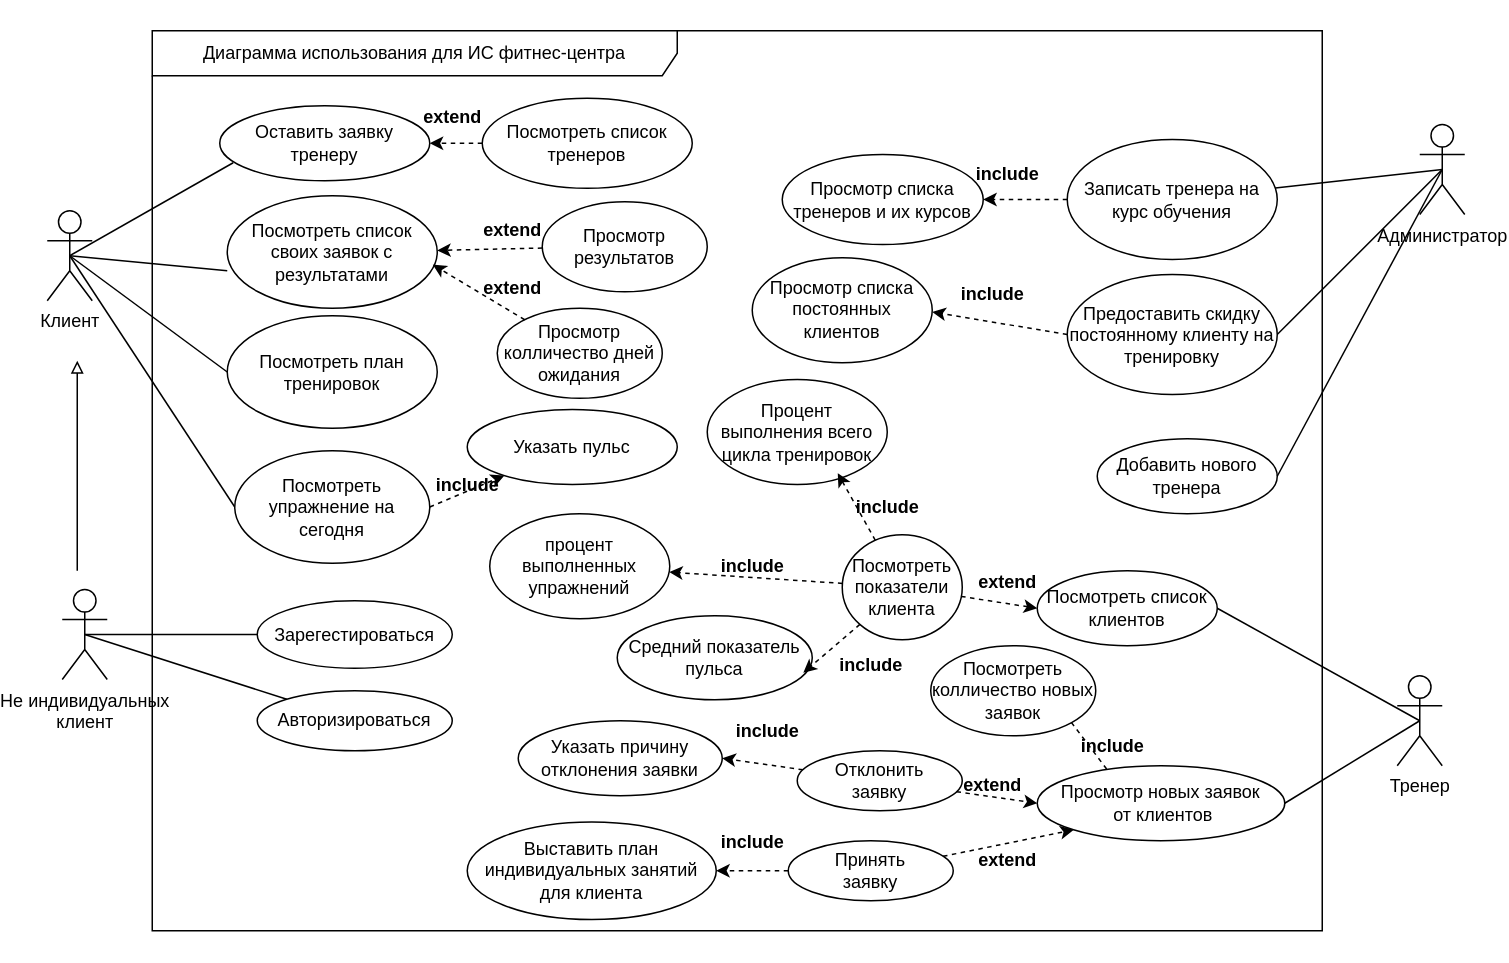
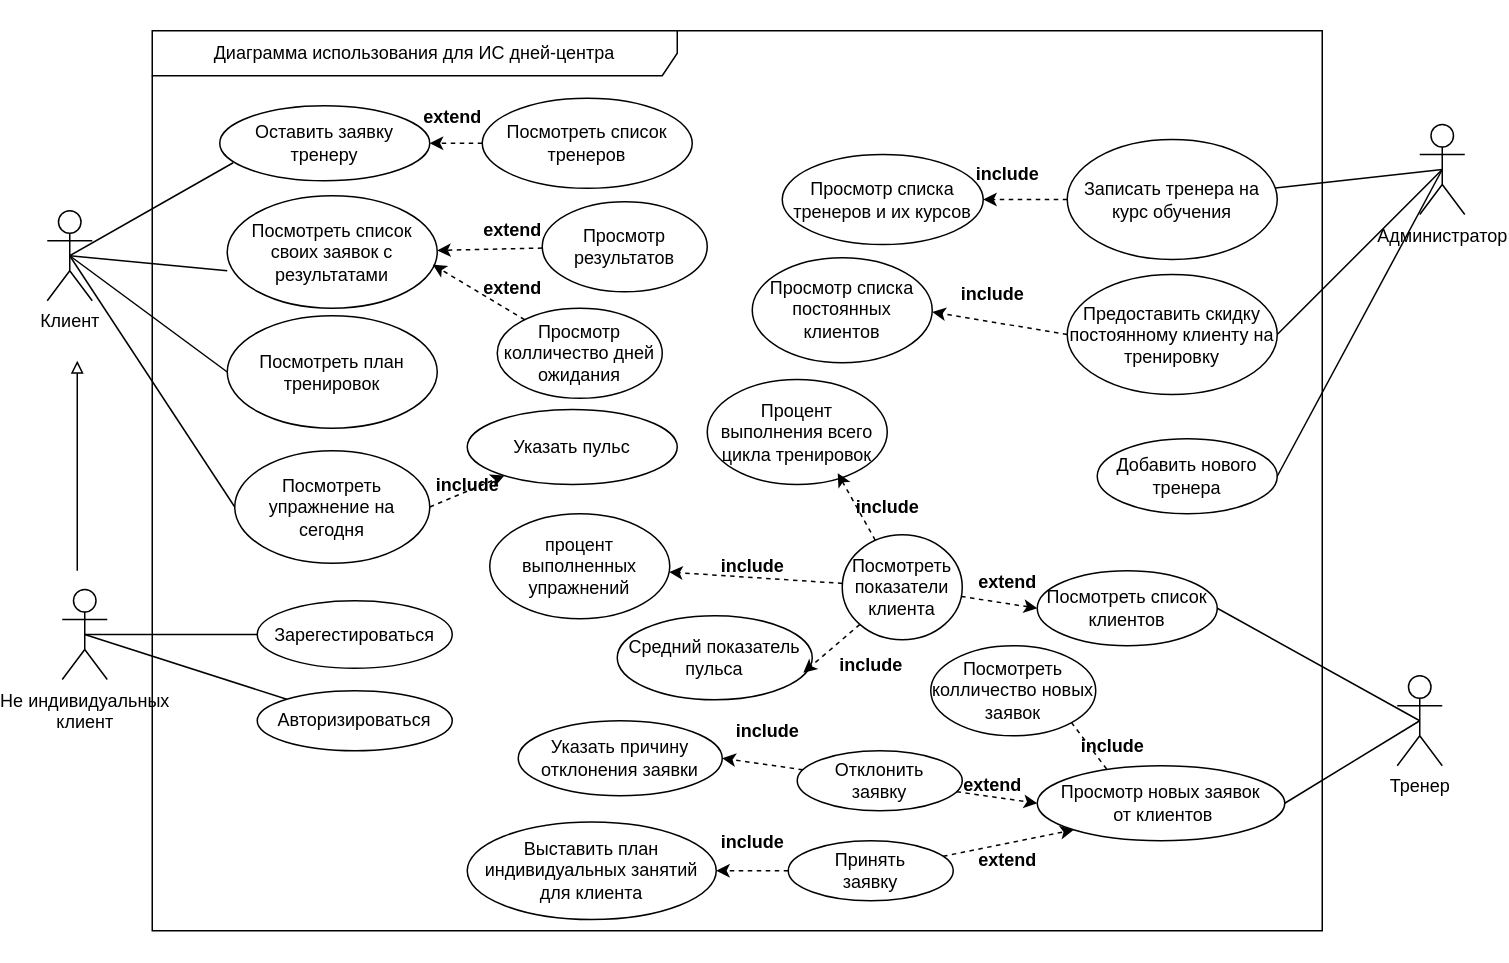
node "Диаграмма использования для ИС фитнес-центра": label "Диаграмма использования для ИС фитнес-центра" -> "Диаграмма использования для ИС дней-центра"
